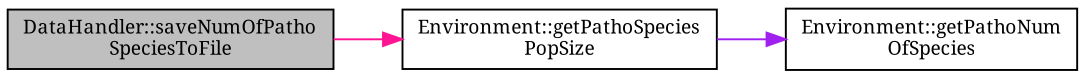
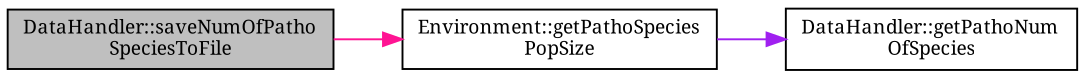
node "Environment::getPathoNum OfSpecies": label "Environment::getPathoNum OfSpecies" -> "DataHandler::getPathoNum OfSpecies"
